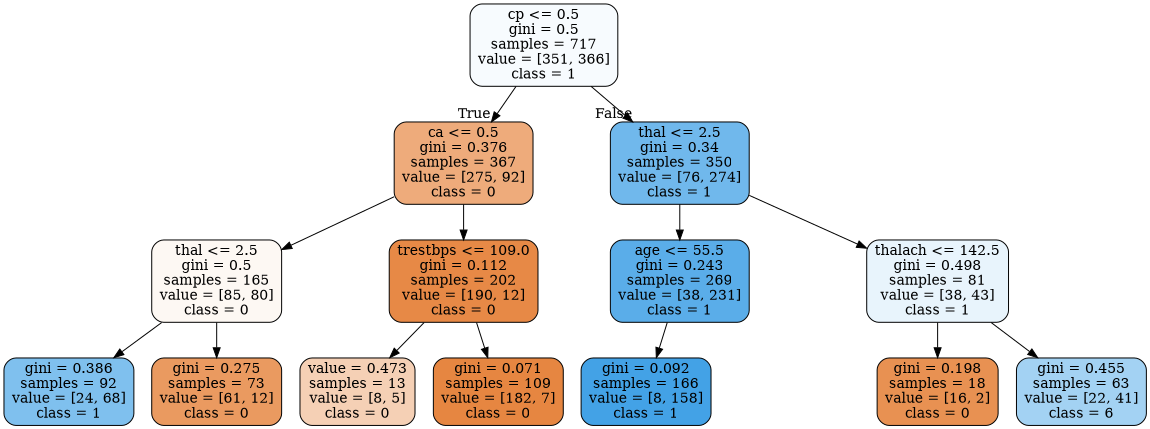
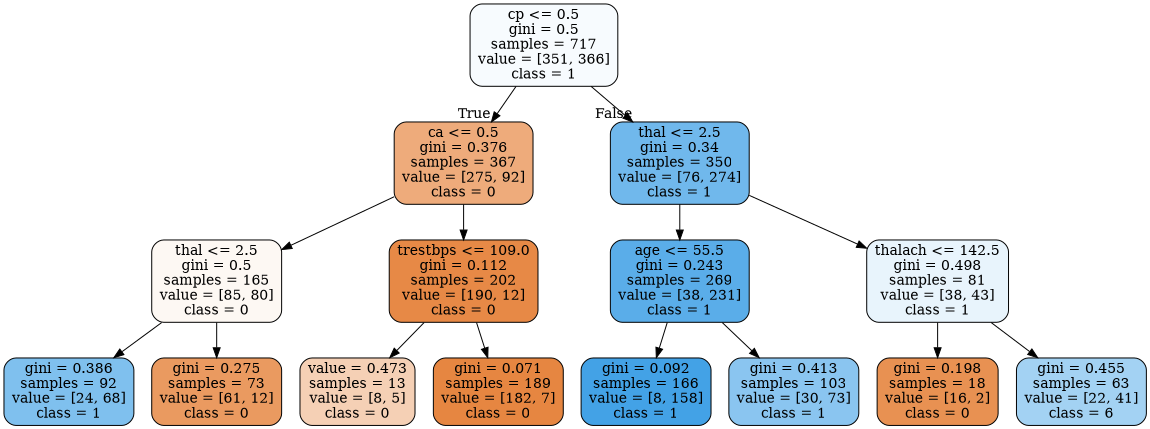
node "gini = 0.071 samples = 109 value = [182, 7] class = 0": label "gini = 0.071 samples = 109 value = [182, 7] class = 0" -> "gini = 0.071 samples = 189 value = [182, 7] class = 0"
node "gini = 0.413 samples = 103 value = [30, 73] class = 1": added
